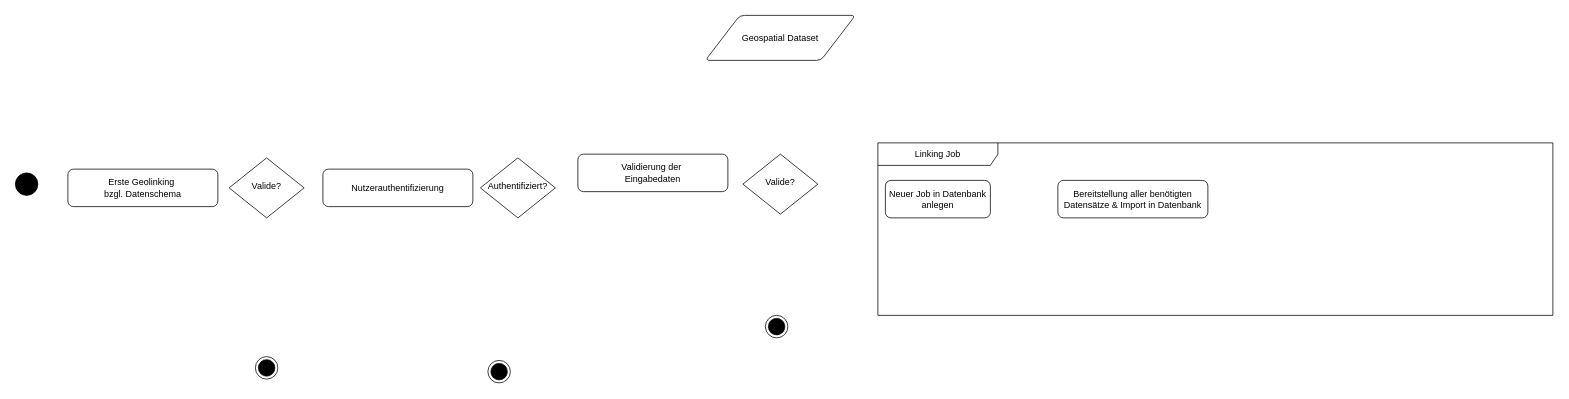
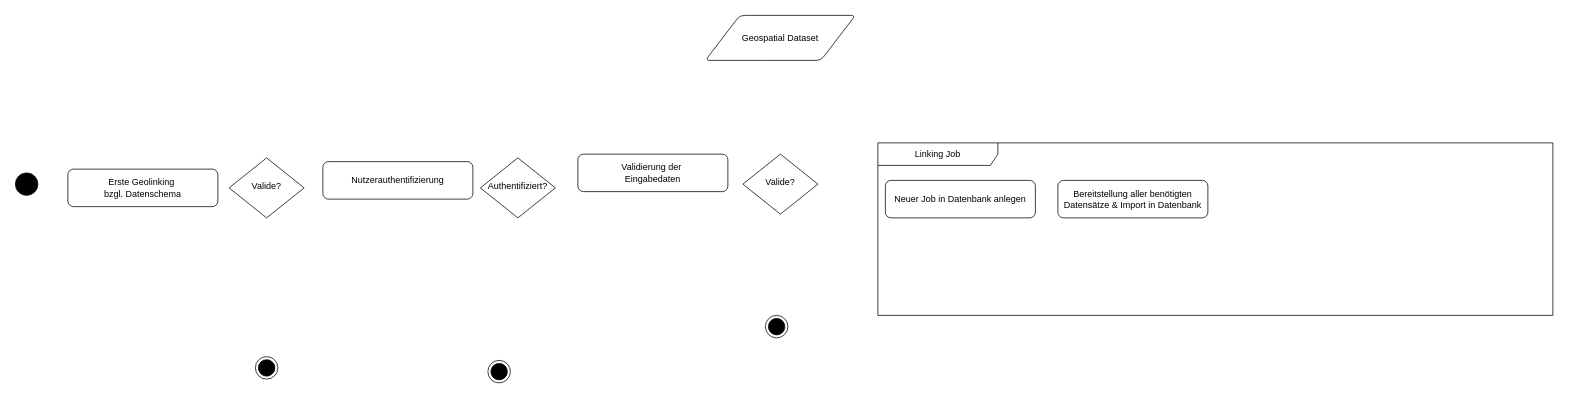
node "Nutzerauthentifizierung": moved (398, 188) -> (398, 180)
node "Neuer Job in Datenbank anlegen": size 105x38 -> 150x38
